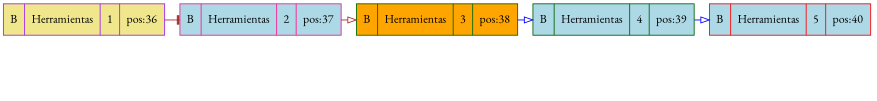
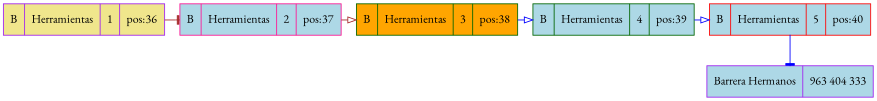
node "Barrera Hermanos": added
